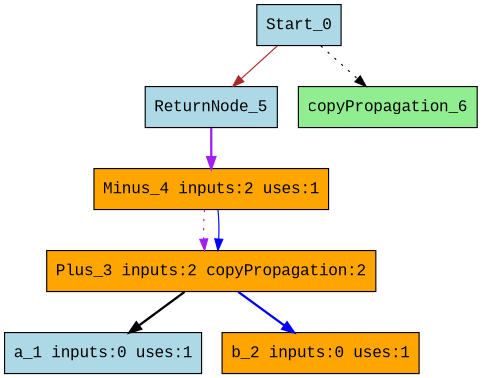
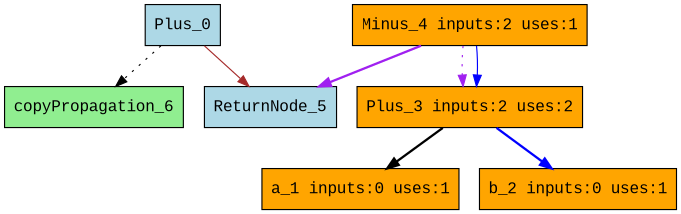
node "Start_0": label "Start_0" -> "Plus_0"
edge "ReturnNode_5" -> "Minus_4 inputs:2 uses:1": reversed
node "Plus_3 inputs:2 copyPropagation:2": label "Plus_3 inputs:2 copyPropagation:2" -> "Plus_3 inputs:2 uses:2"
node "a_1 inputs:0 uses:1": fillcolor lightblue -> orange
